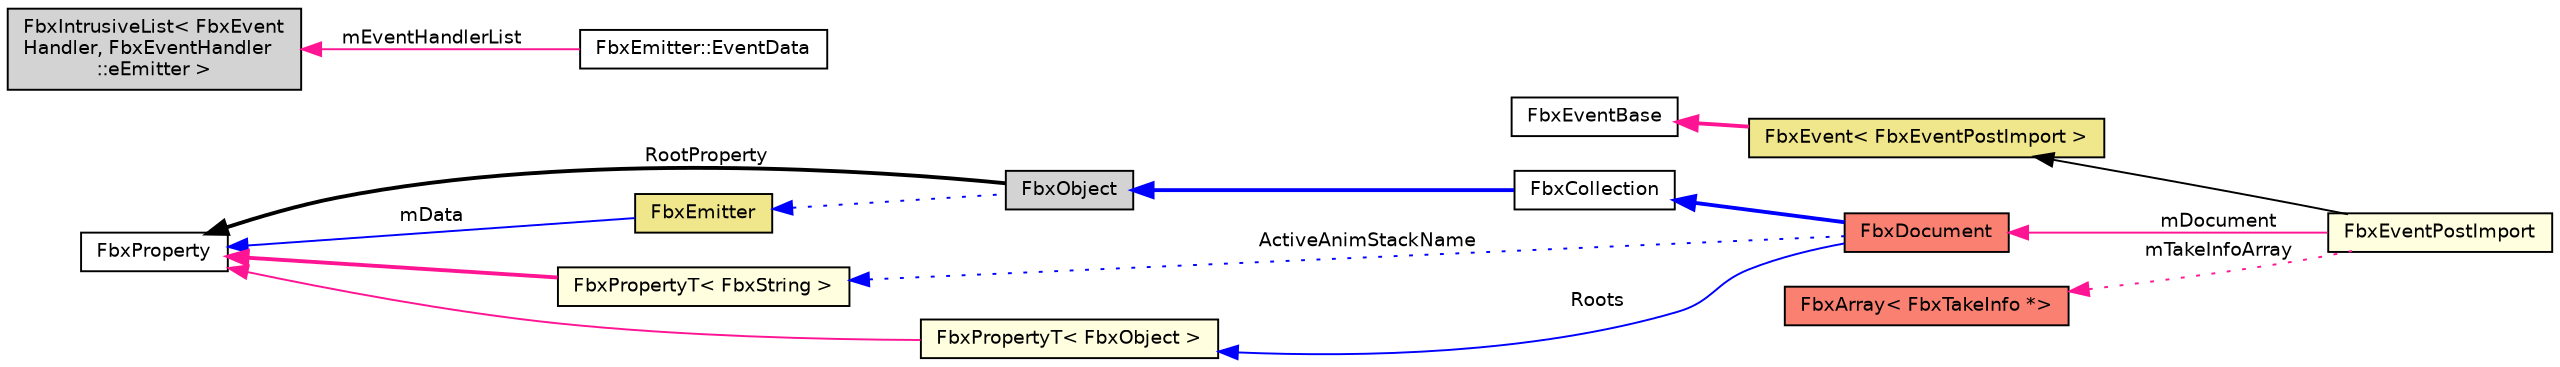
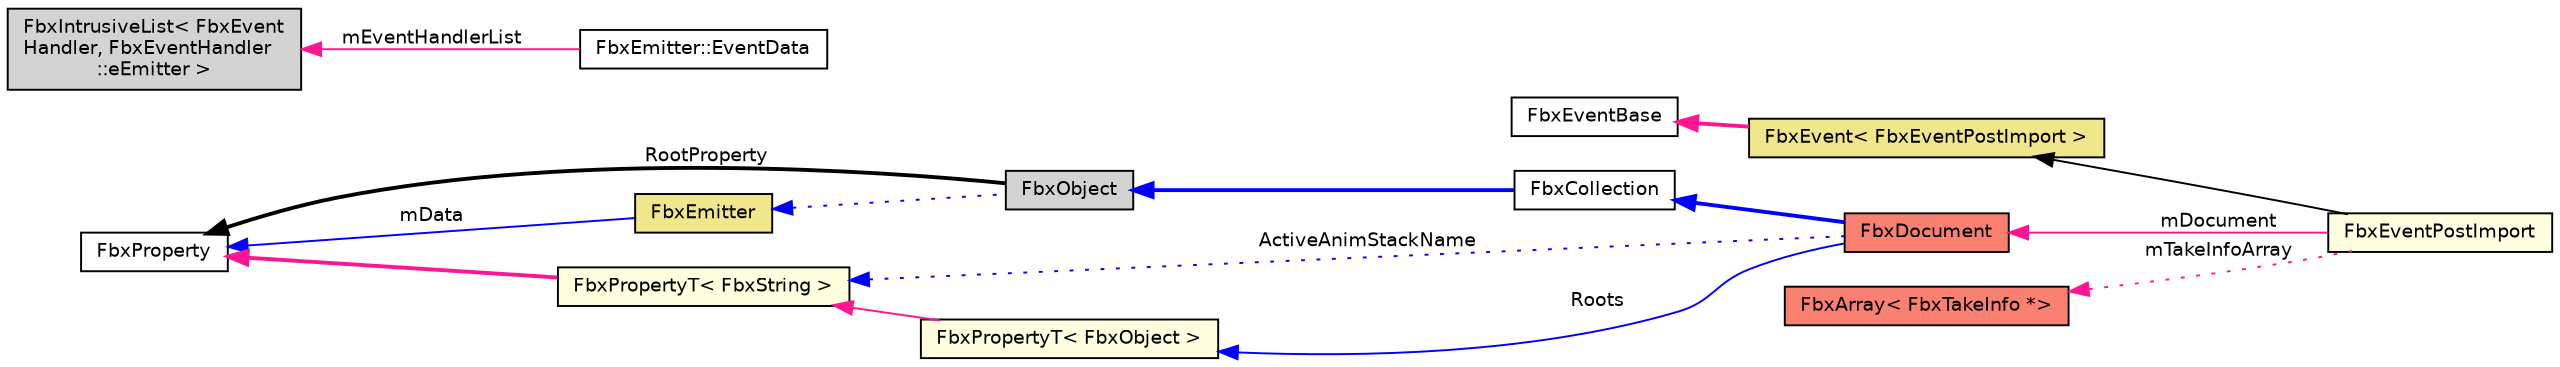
edge "FbxPropertyT< FbxObject >" -> "FbxProperty": now "FbxPropertyT< FbxObject >" -> "FbxPropertyT< FbxString >"
